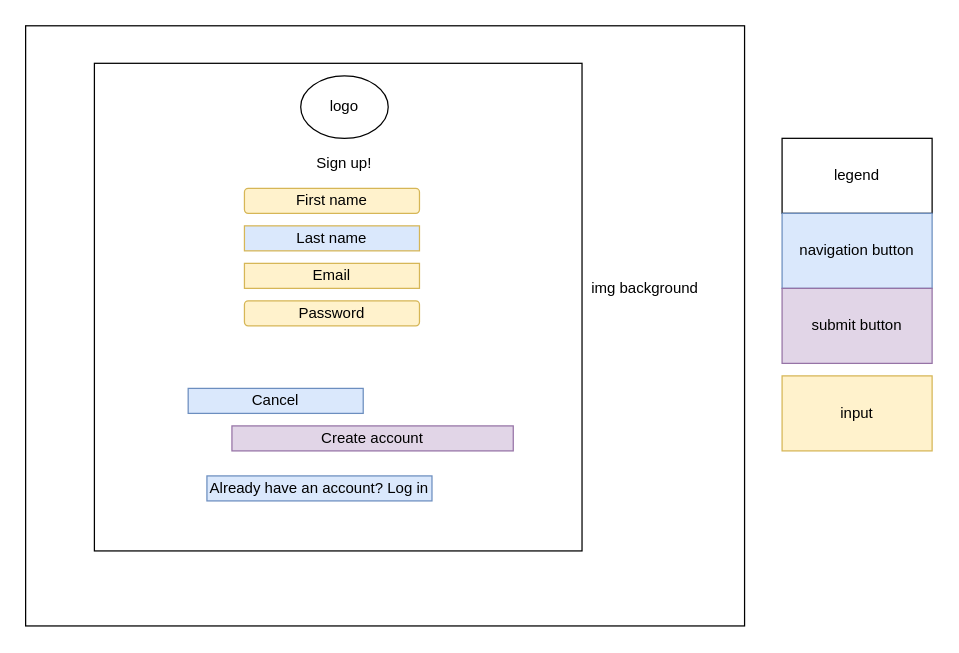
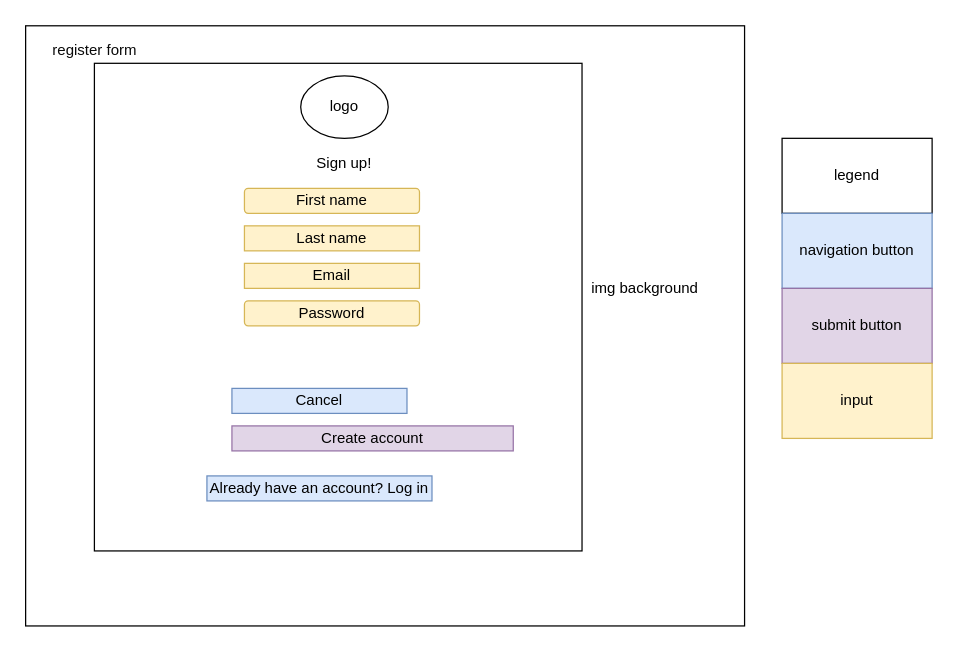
node "register form": added
node "Last name": fillcolor #dae8fc -> #fff2cc
node "Cancel": moved (276, 401) -> (319, 401)
node "input": moved (857, 413) -> (857, 401)
